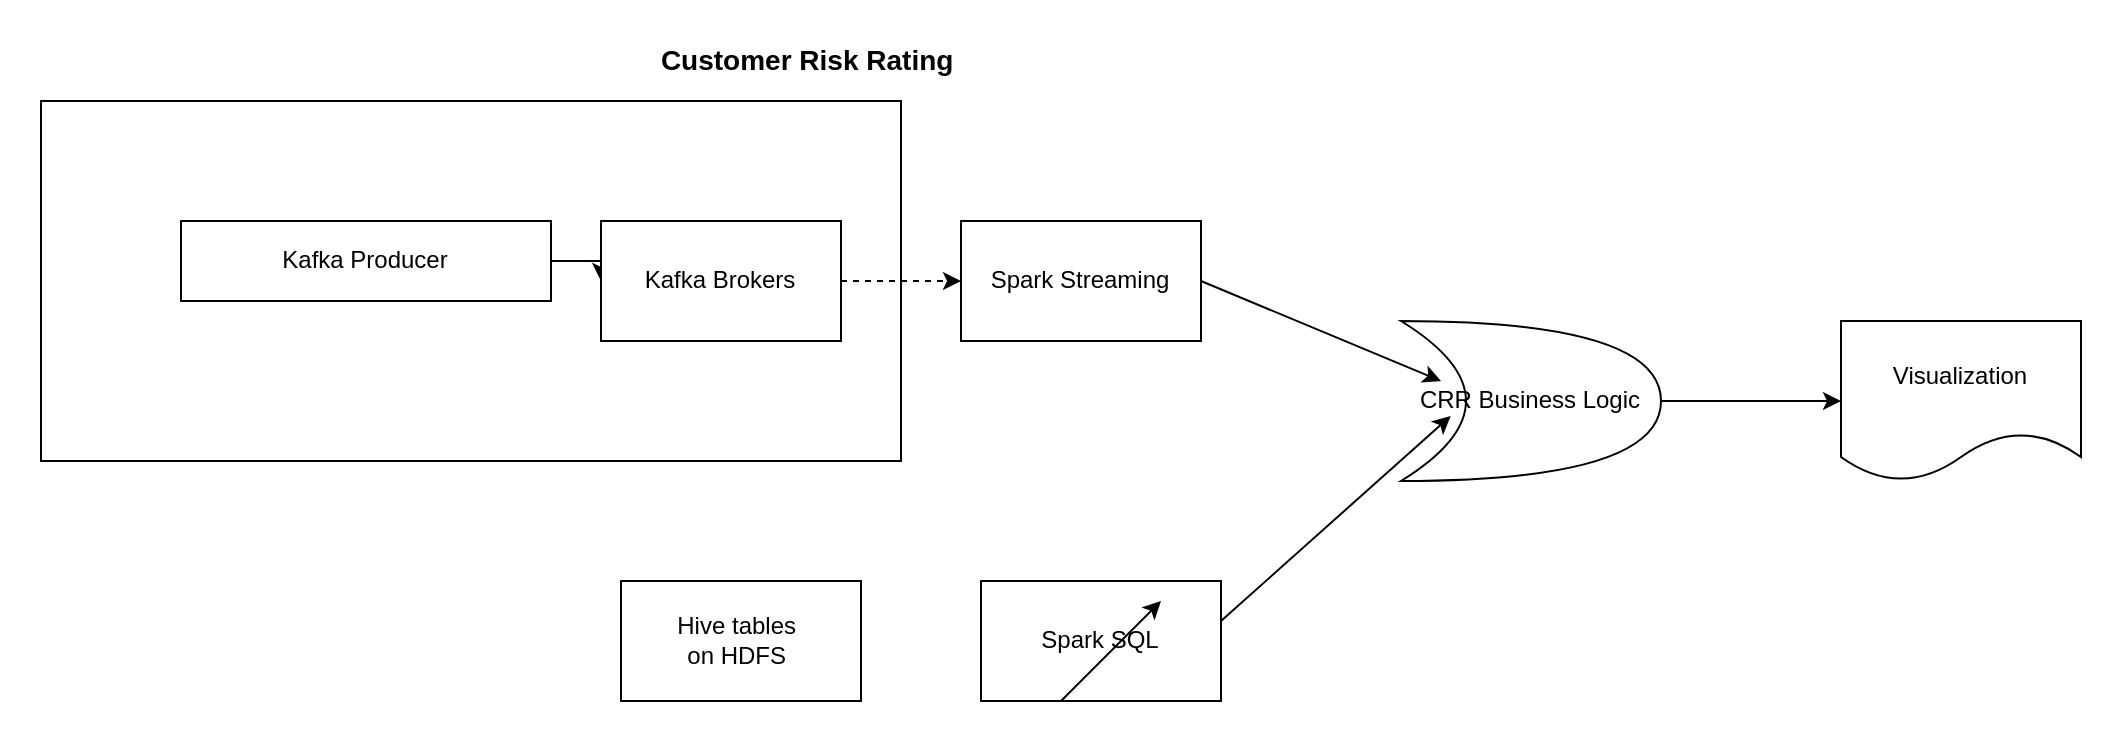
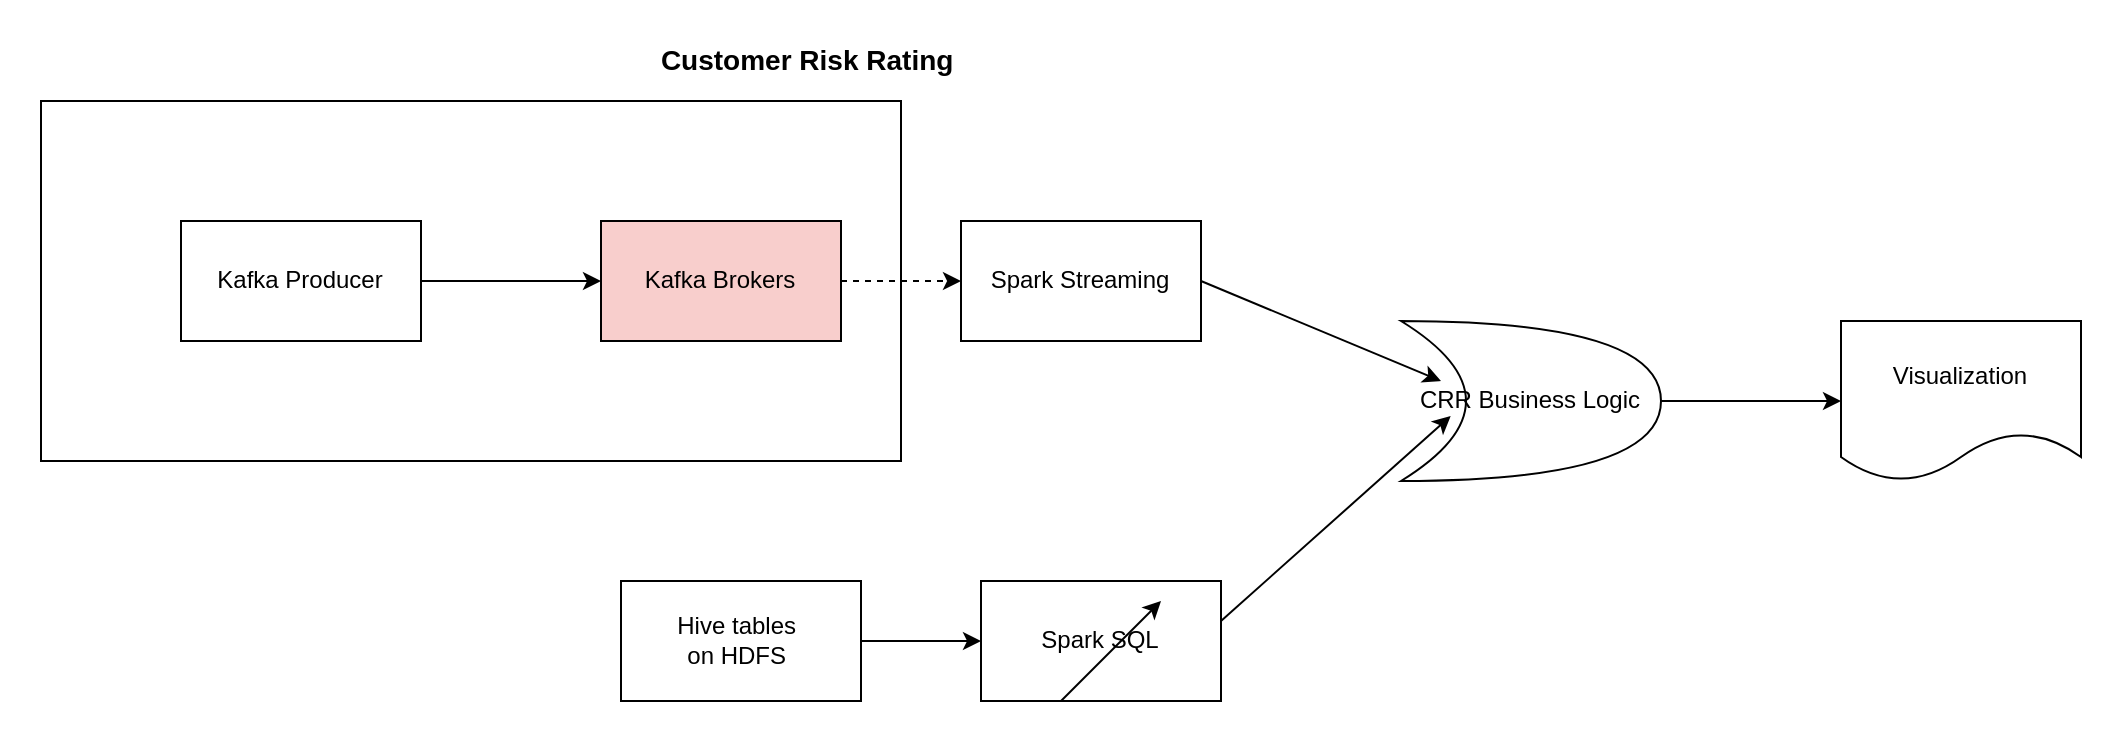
node "Kafka Producer": size 370x80 -> 240x120
node "Kafka Brokers": fillcolor #ffffff -> #f8cecc
edge "Hive tables on HDFS" -> "Spark SQL": added
